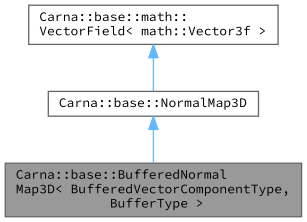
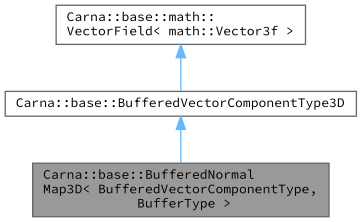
node "Carna::base::NormalMap3D": label "Carna::base::NormalMap3D" -> "Carna::base::BufferedVectorComponentType3D"
